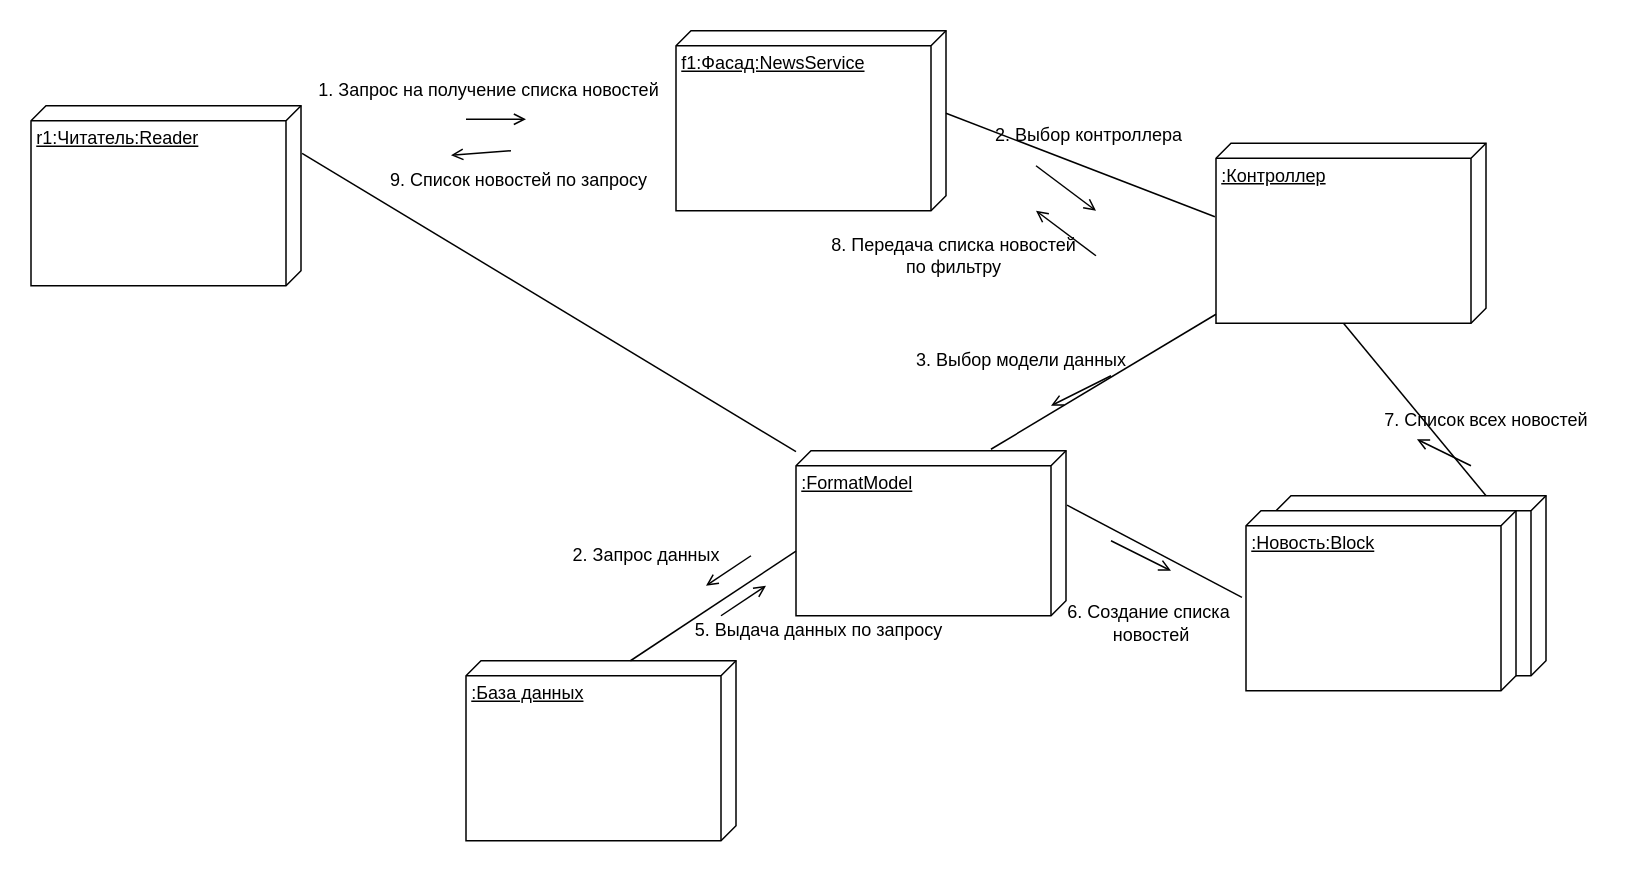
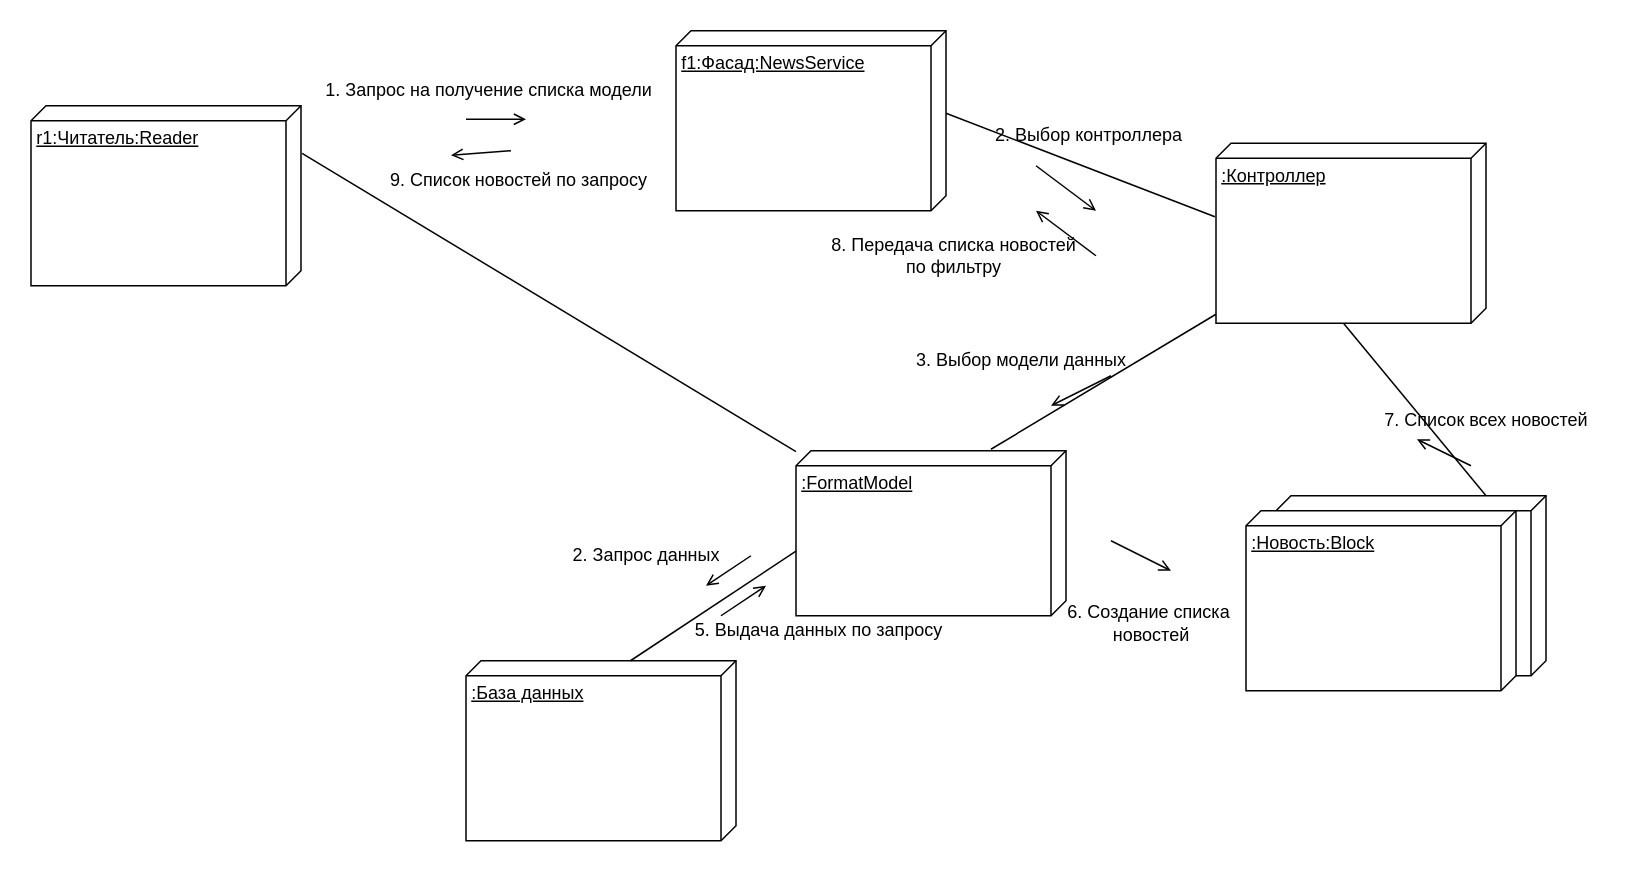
node "1. Запрос на получение списка новостей": label "1. Запрос на получение списка новостей" -> "1. Запрос на получение списка модели"
edge ":FormatModel" -- ":Новость:Block": removed
